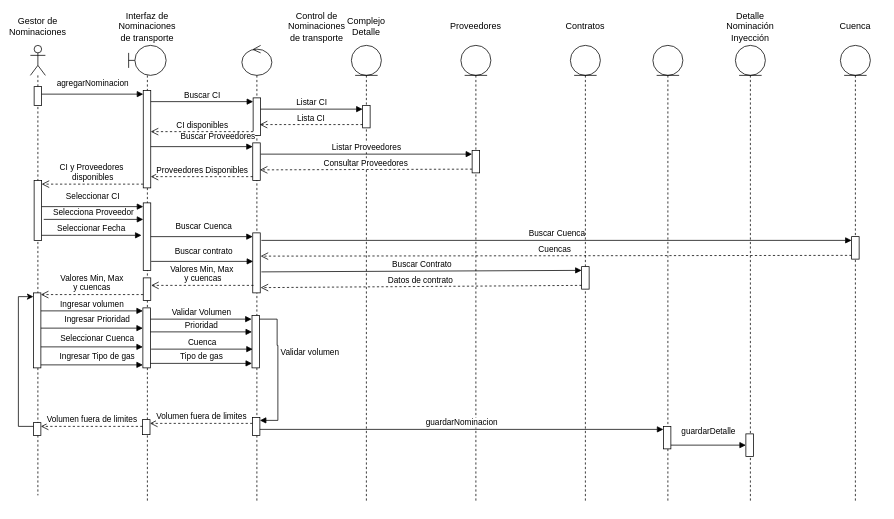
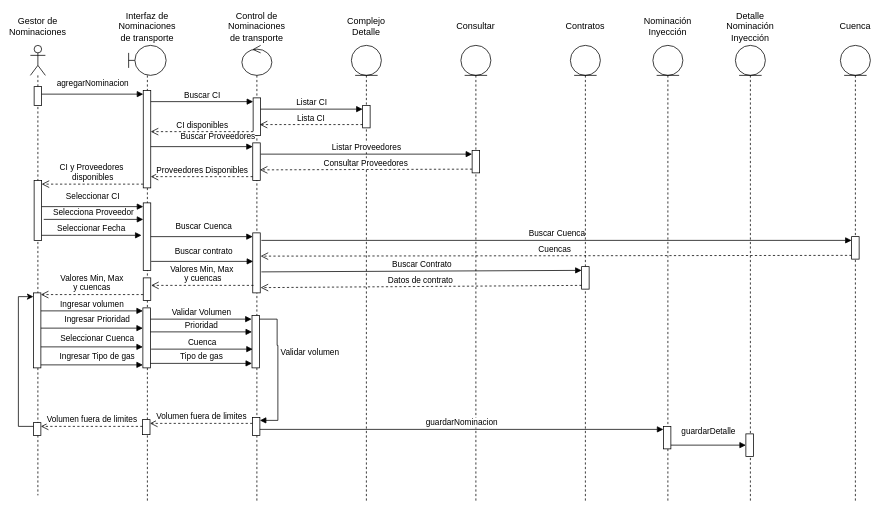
node "Control de Nominaciones de transporte": moved (317, 27) -> (257, 27)
node "Proveedores": label "Proveedores" -> "Consultar"
node "Nominación Inyección": added
